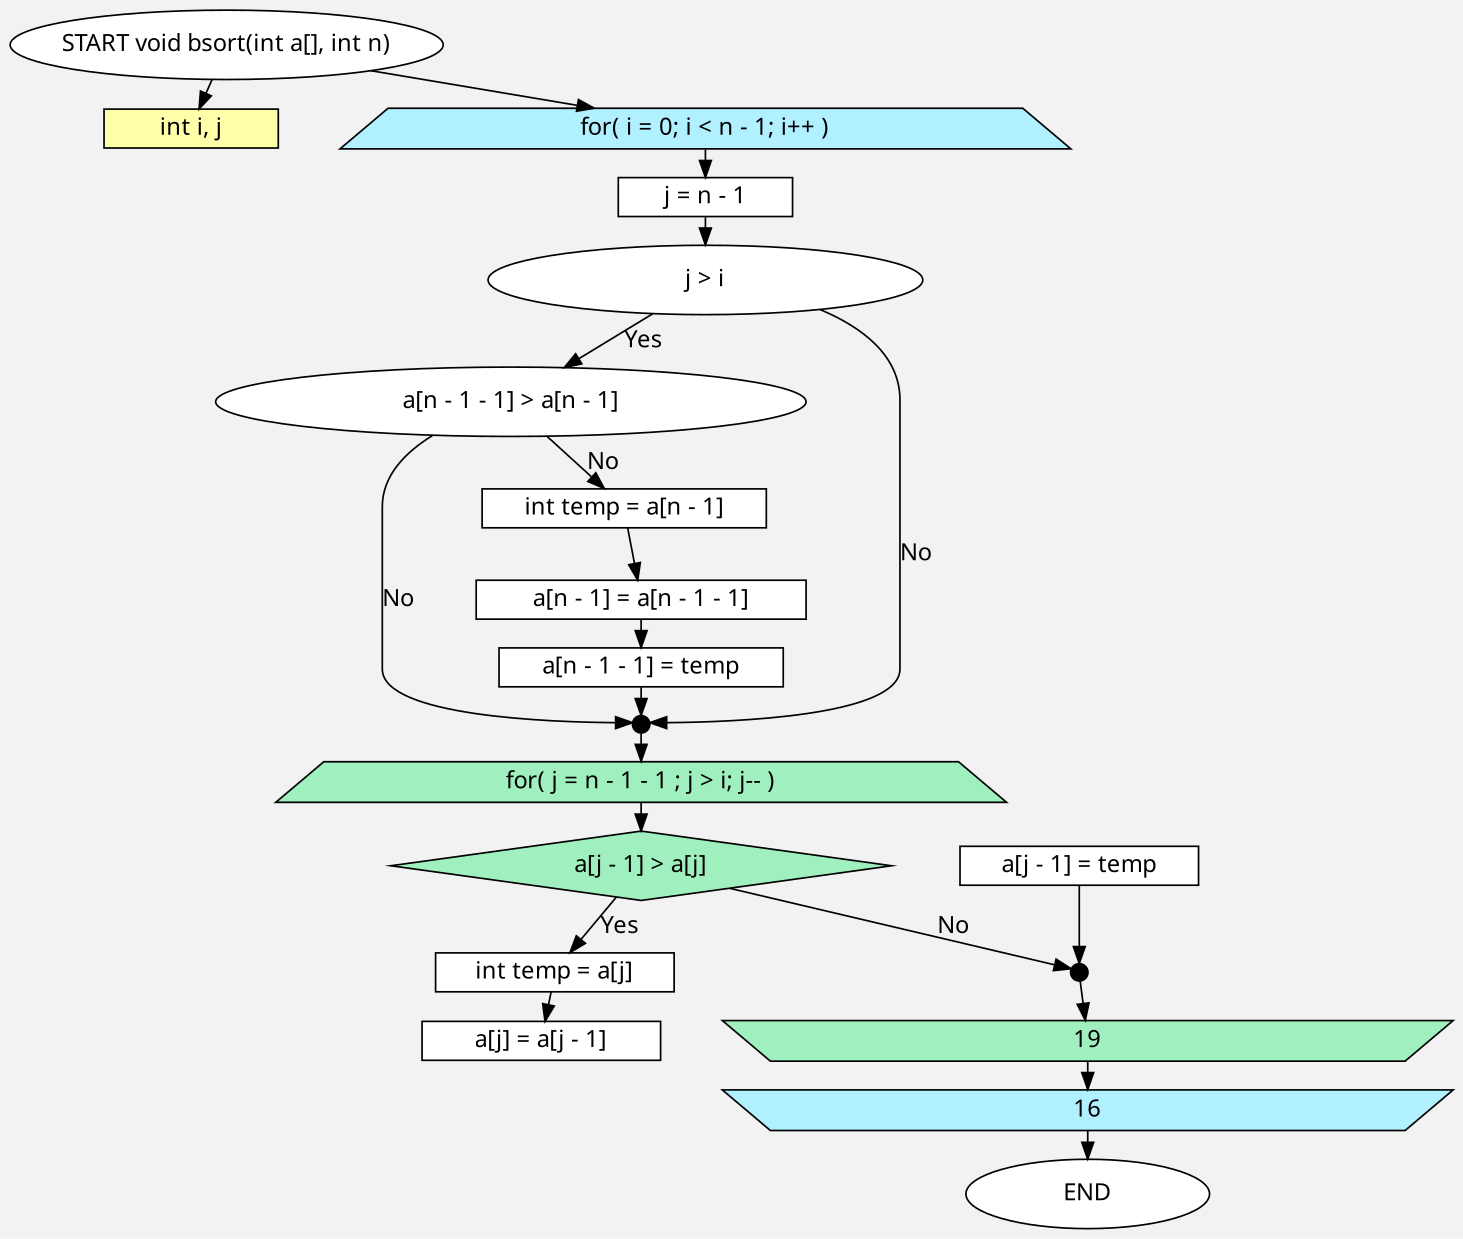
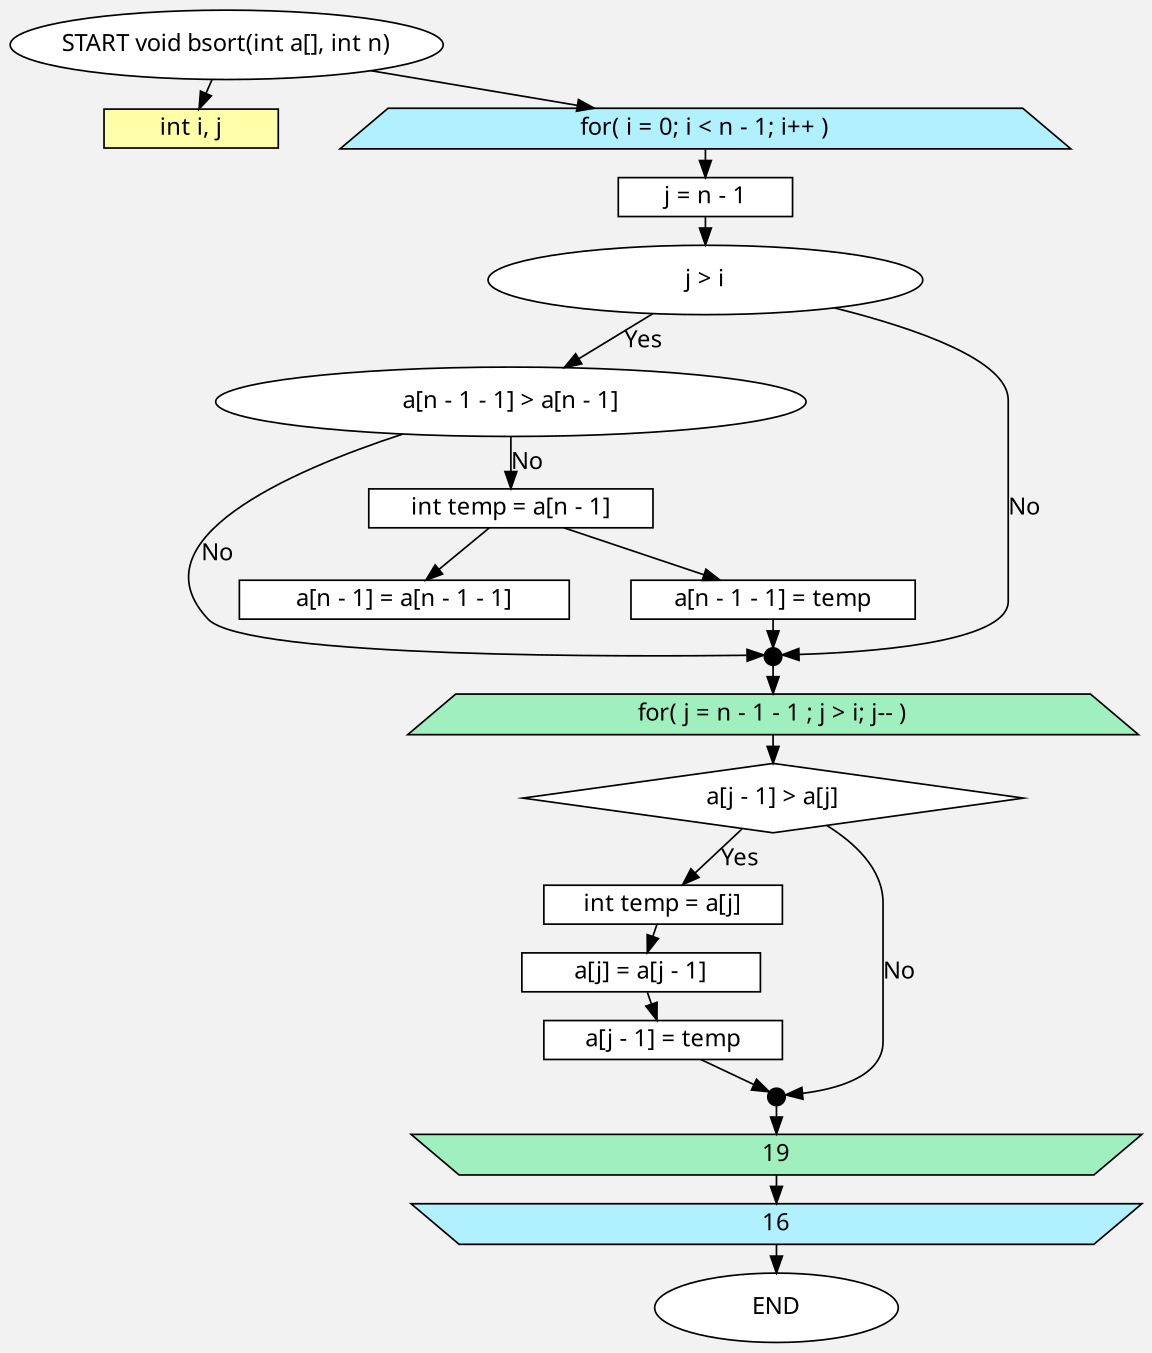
edge "a[n - 1] = a[n - 1 - 1]" -> "a[n - 1 - 1] = temp": now "int temp = a[n - 1]" -> "a[n - 1 - 1] = temp"
node "a[j - 1] > a[j]": fillcolor #a0f0bf -> #ffffff
edge "a[j] = a[j - 1]" -> "a[j - 1] = temp": added
